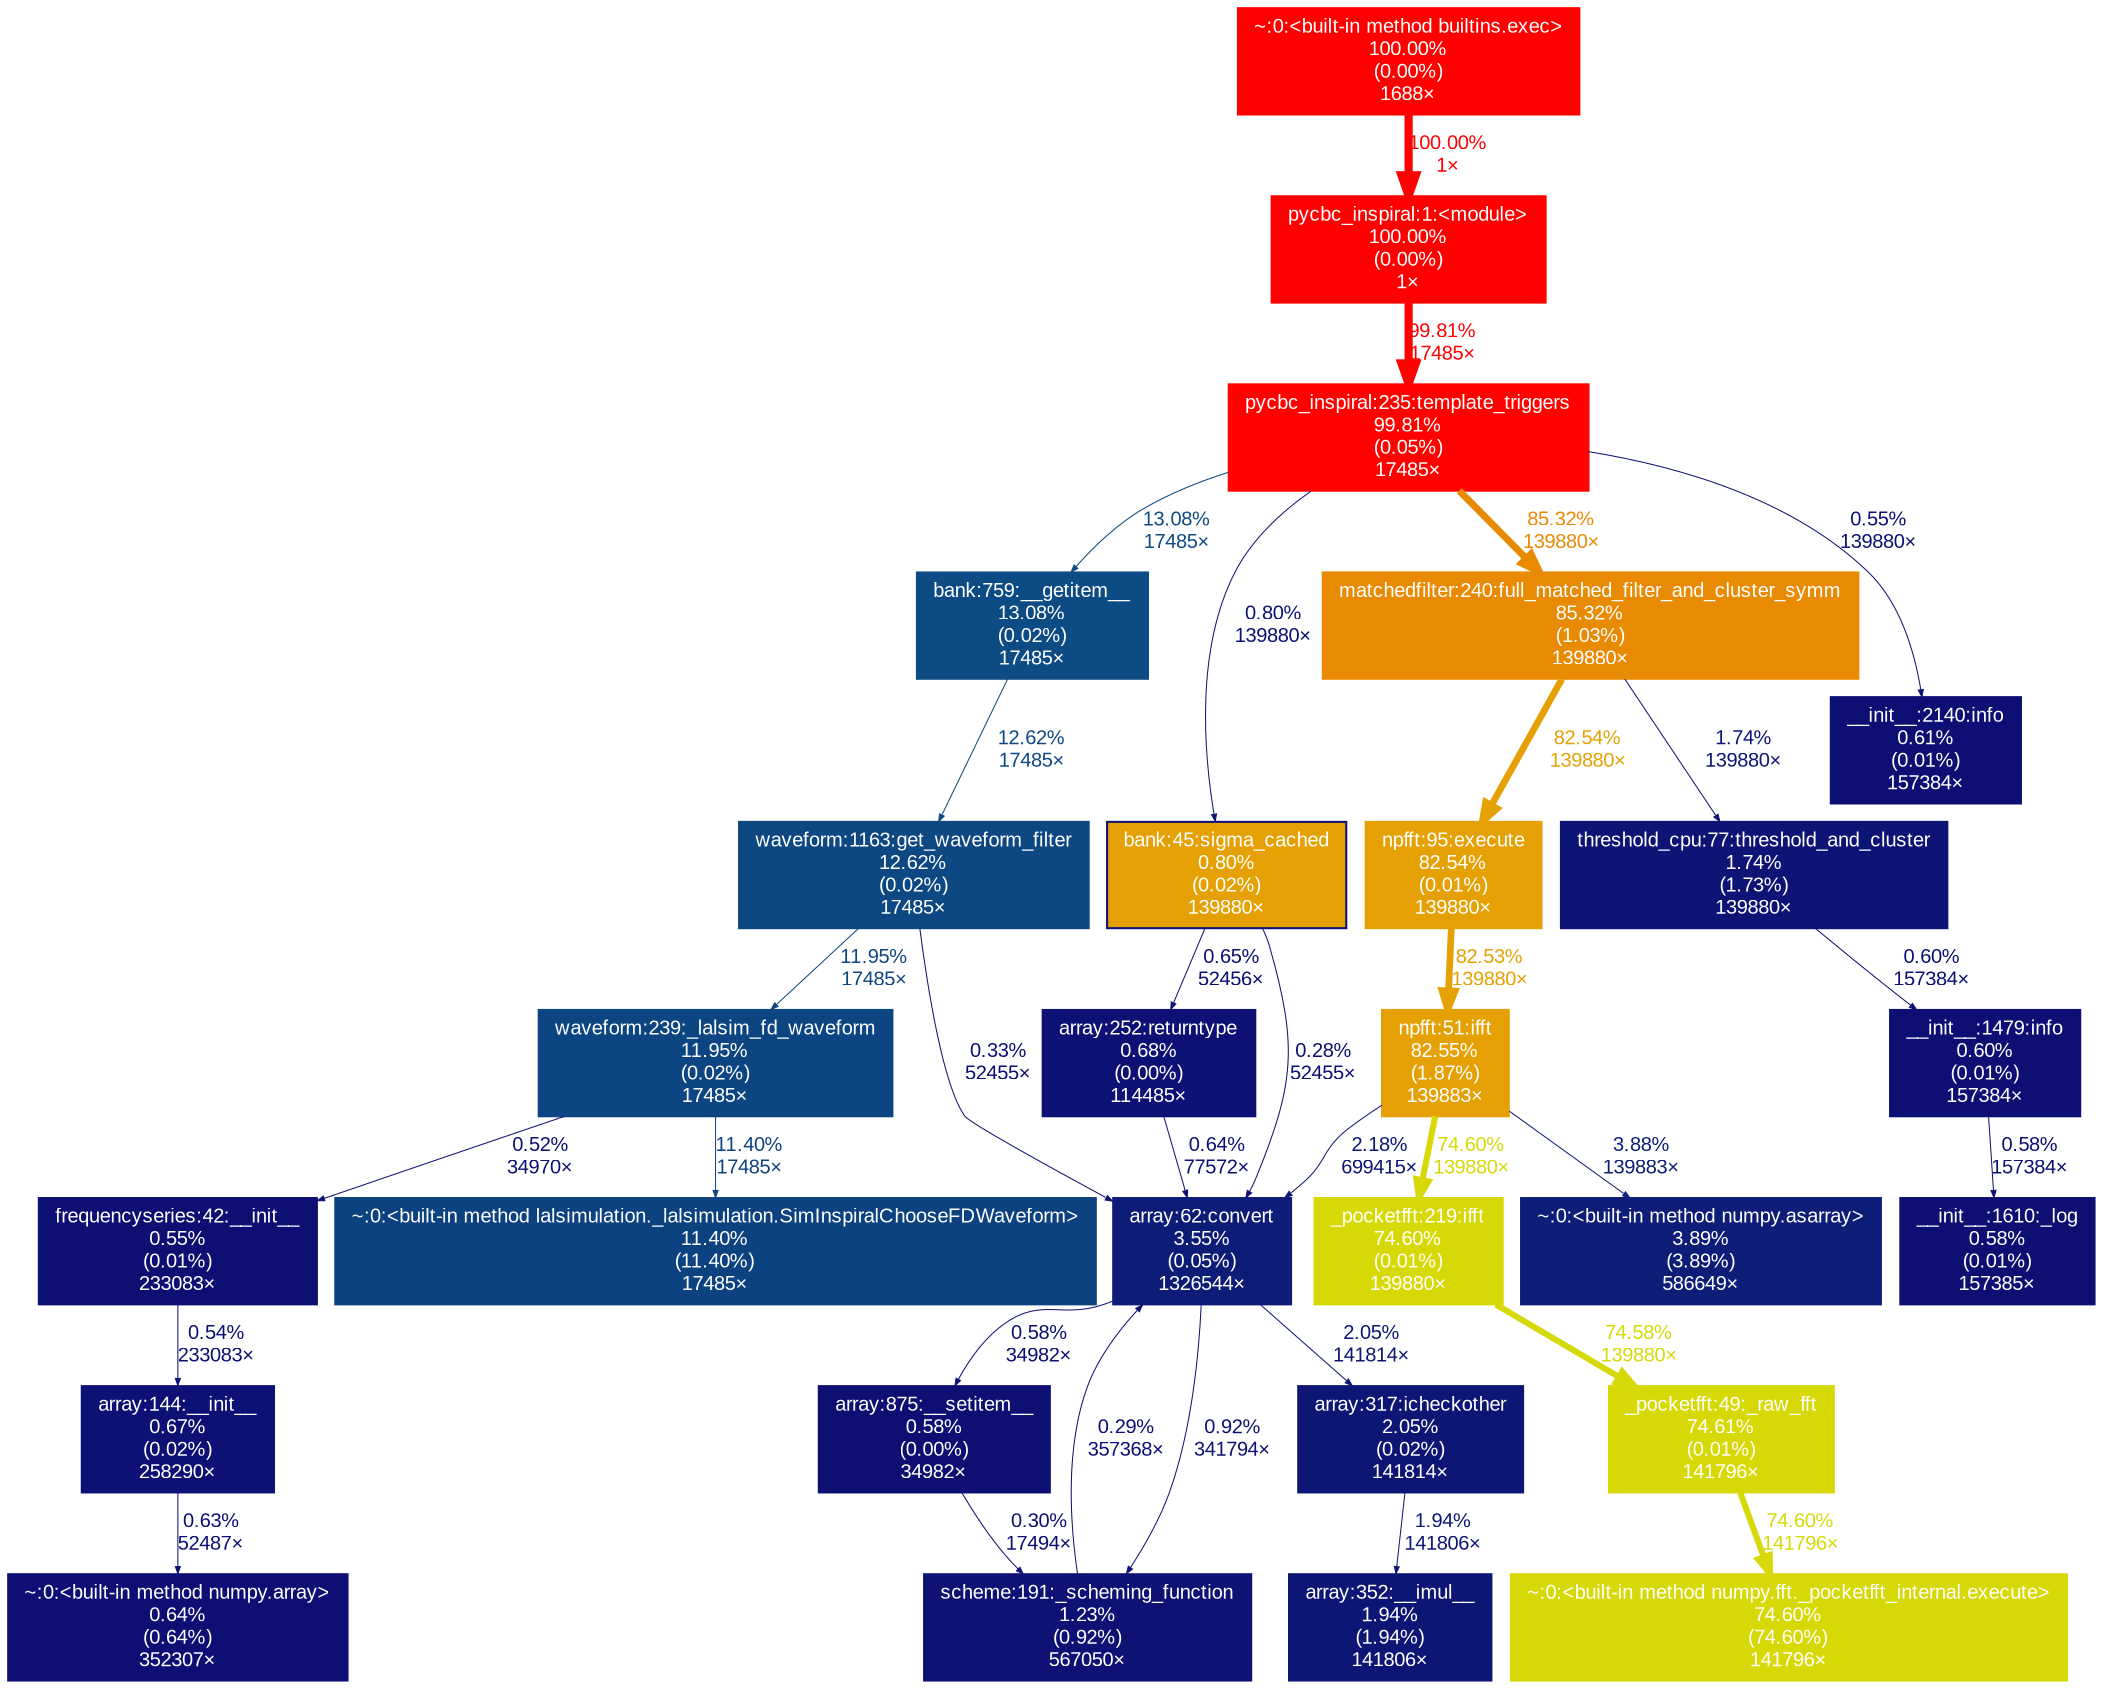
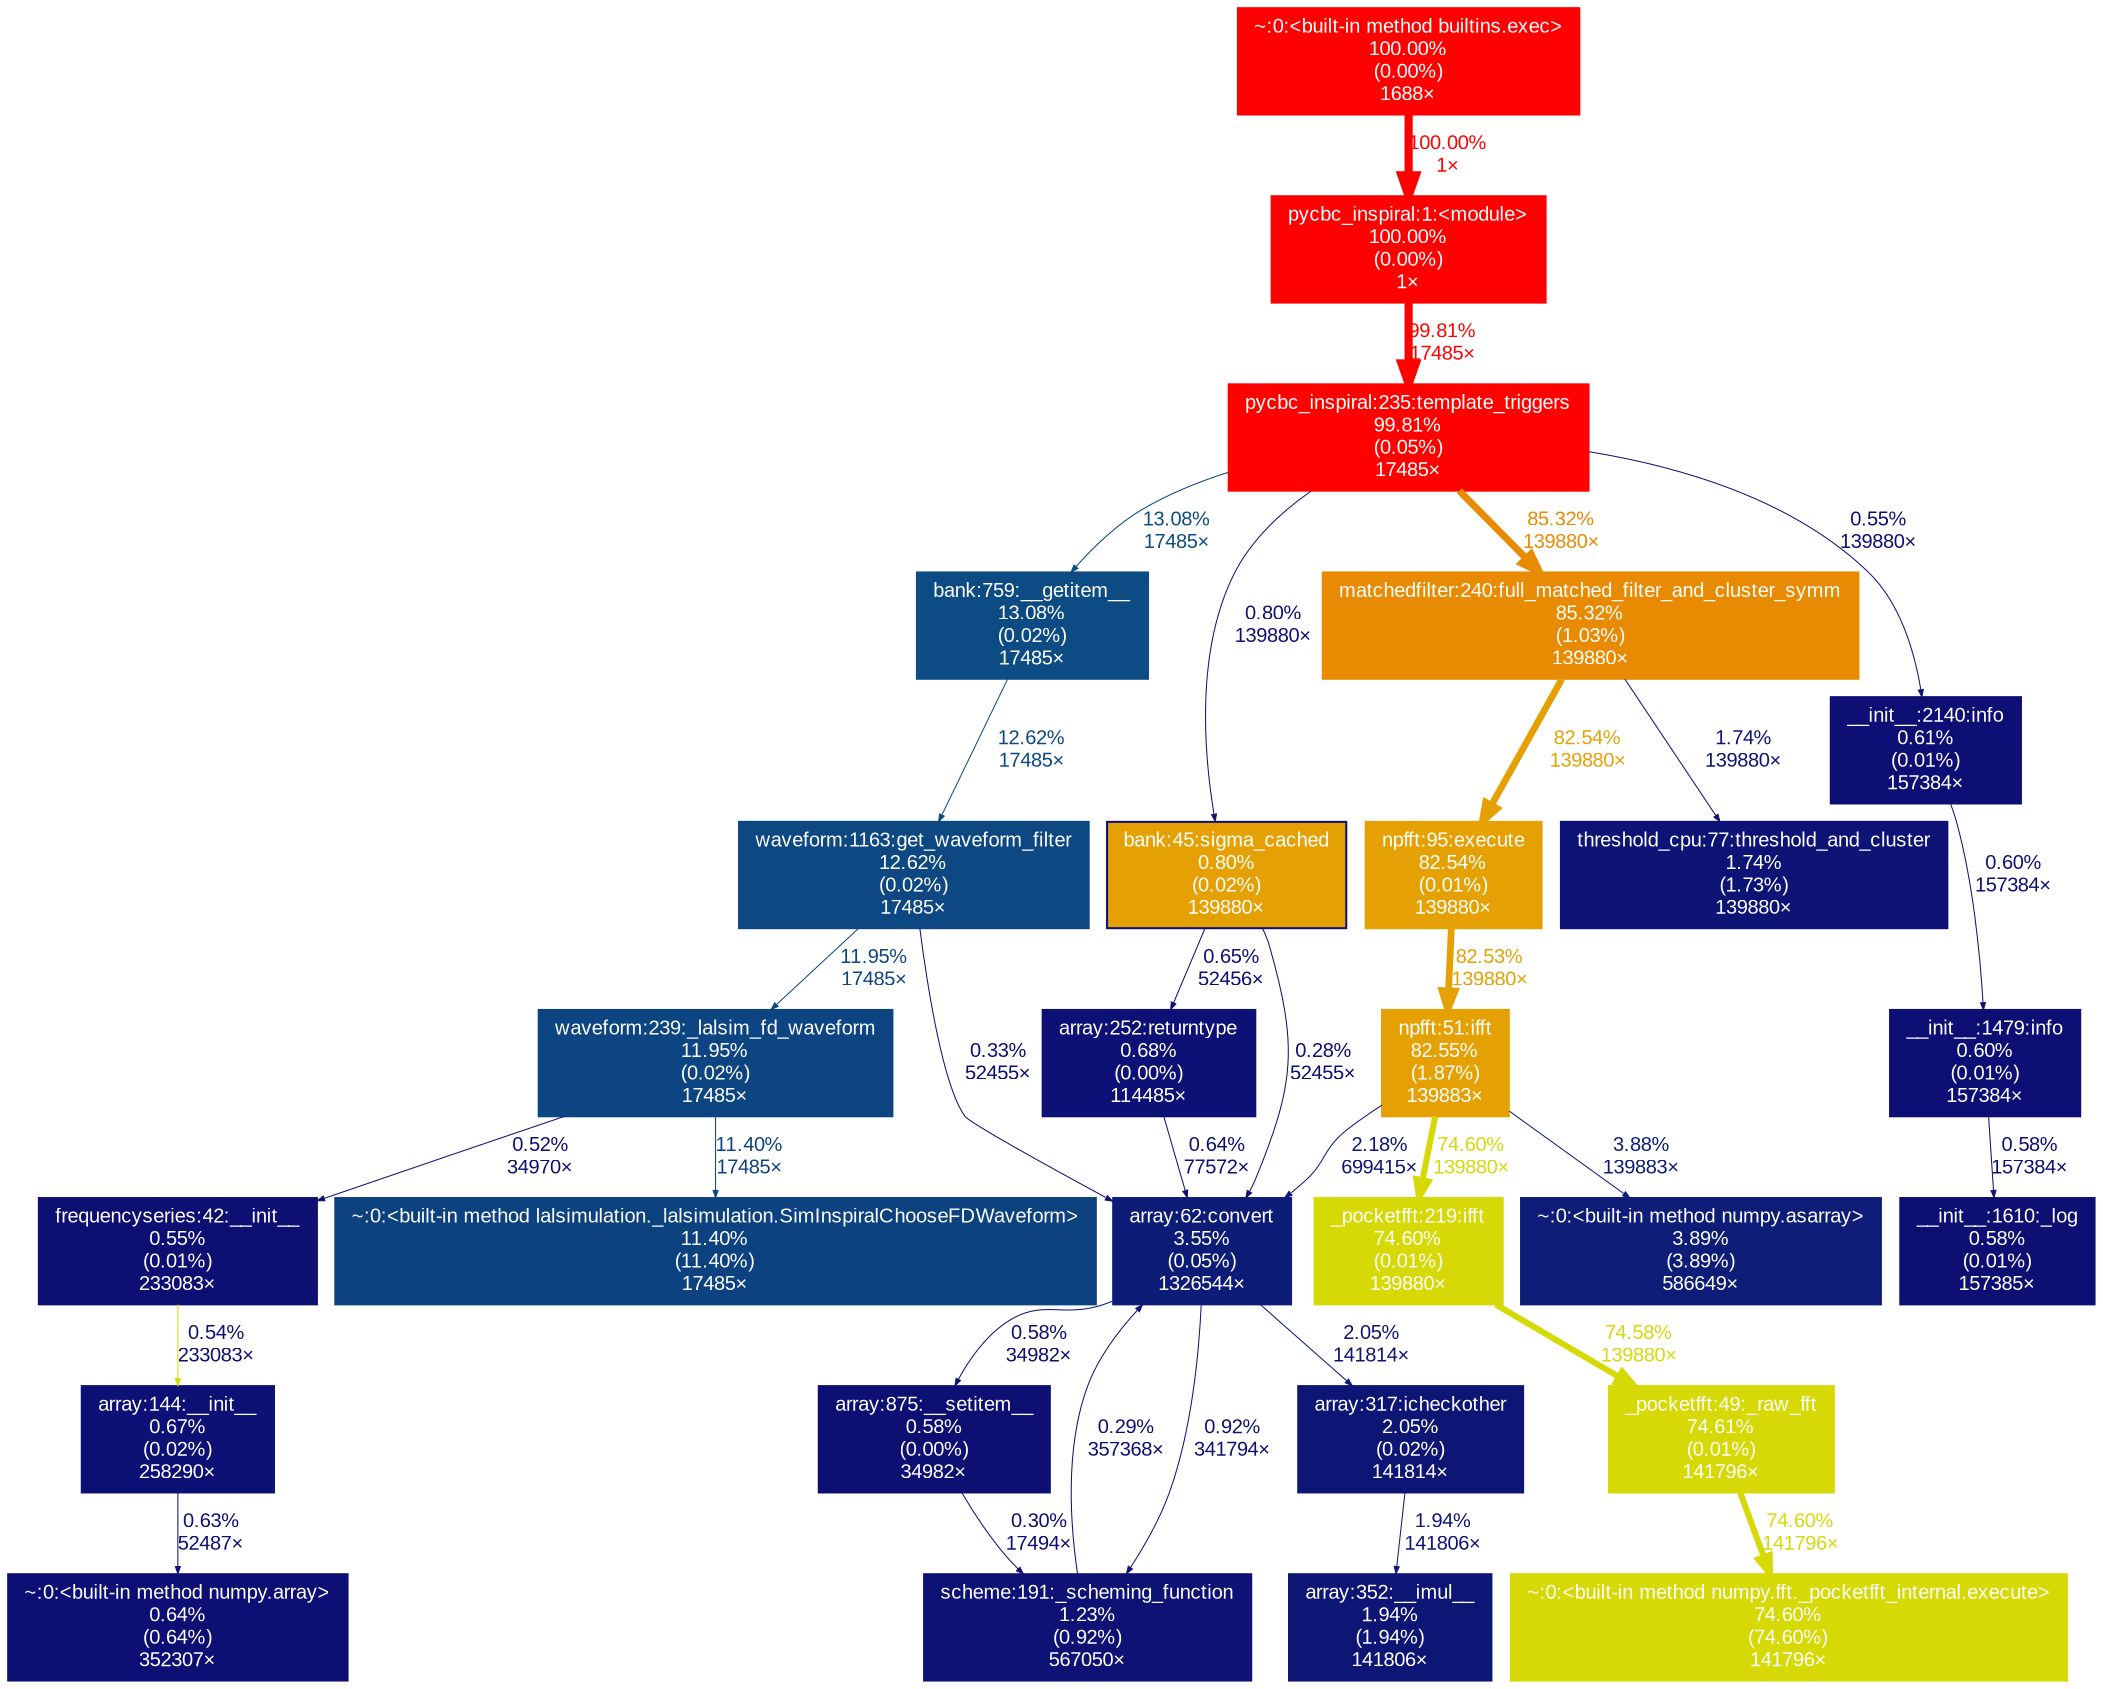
edge "threshold_cpu:77:threshold_and_cluster 1.74% (1.73%) 139880×" -> "__init__:1479:info 0.60% (0.01%) 157384×": now "__init__:2140:info 0.61% (0.01%) 157384×" -> "__init__:1479:info 0.60% (0.01%) 157384×"
edge "frequencyseries:42:__init__ 0.55% (0.01%) 233083×" -> "array:144:__init__ 0.67% (0.02%) 258290×": color #0d0f73 -> #d6d906
